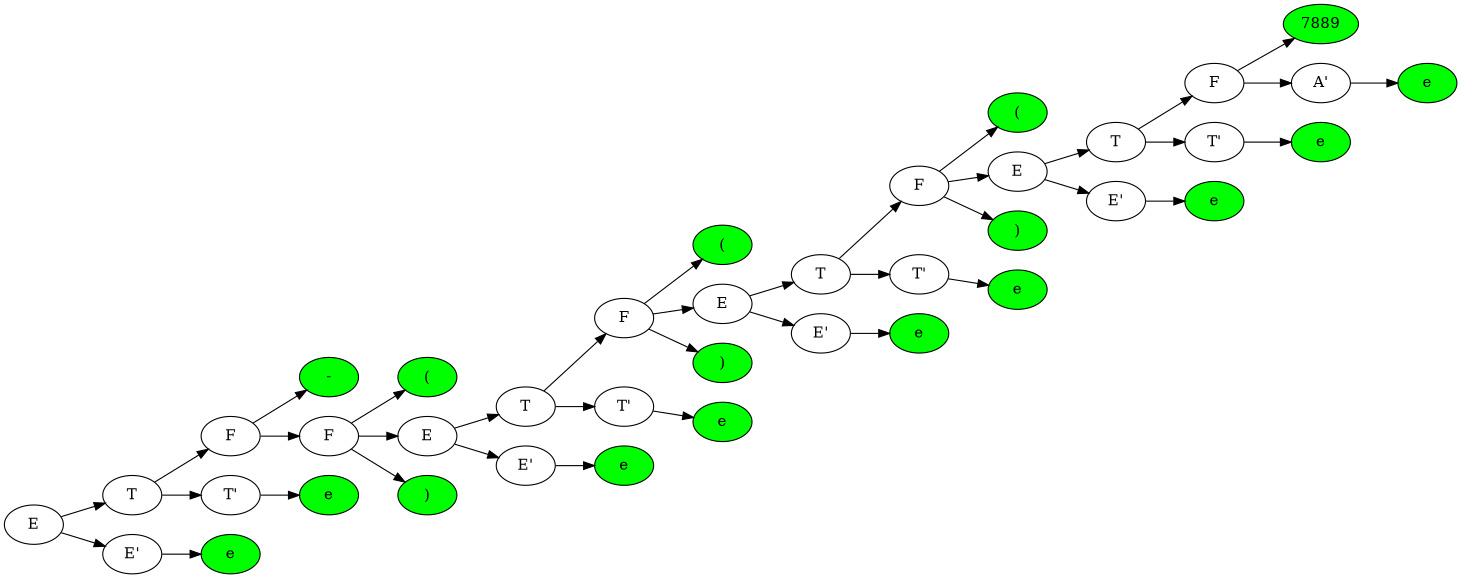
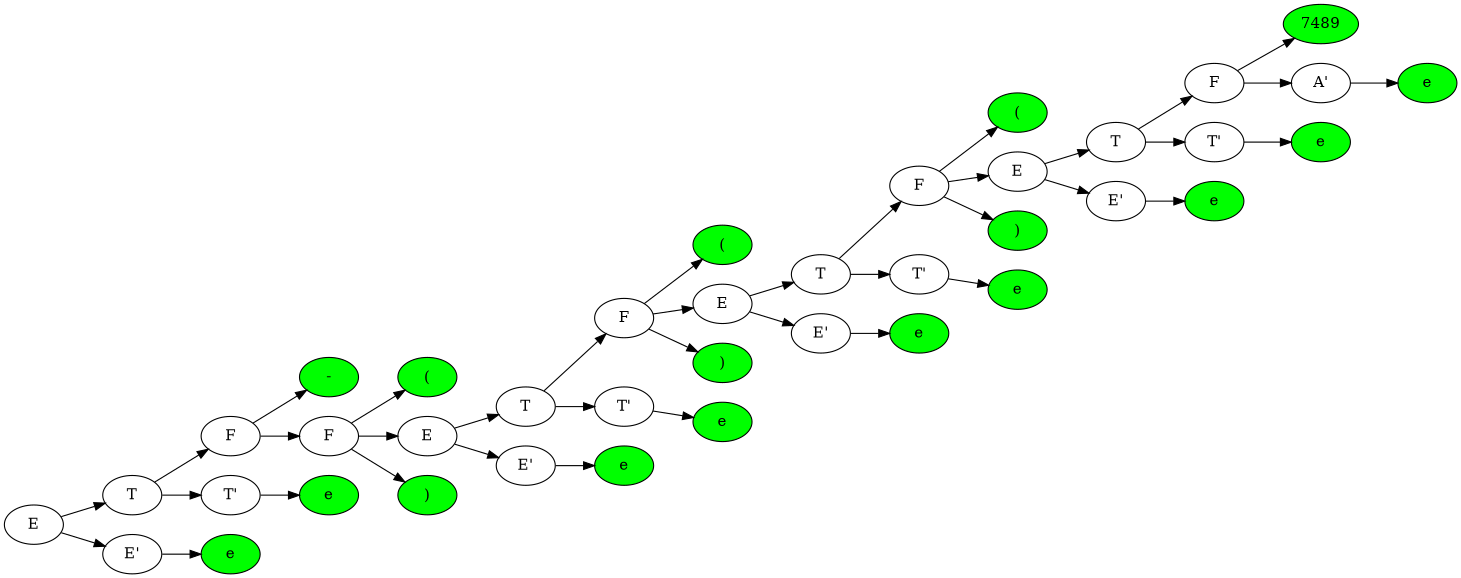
node "7889": label "7889" -> "7489"
